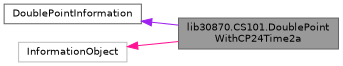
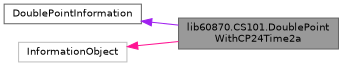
node "lib30870.CS101.DoublePoint WithCP24Time2a": label "lib30870.CS101.DoublePoint WithCP24Time2a" -> "lib60870.CS101.DoublePoint WithCP24Time2a"
